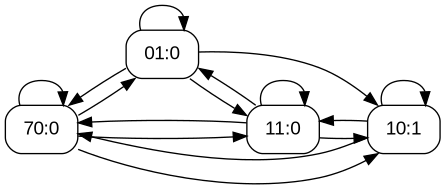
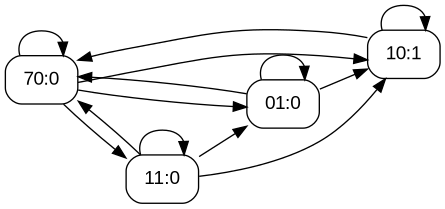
edge "01:0" -> "11:0": removed
edge "10:1" -> "11:0": removed
